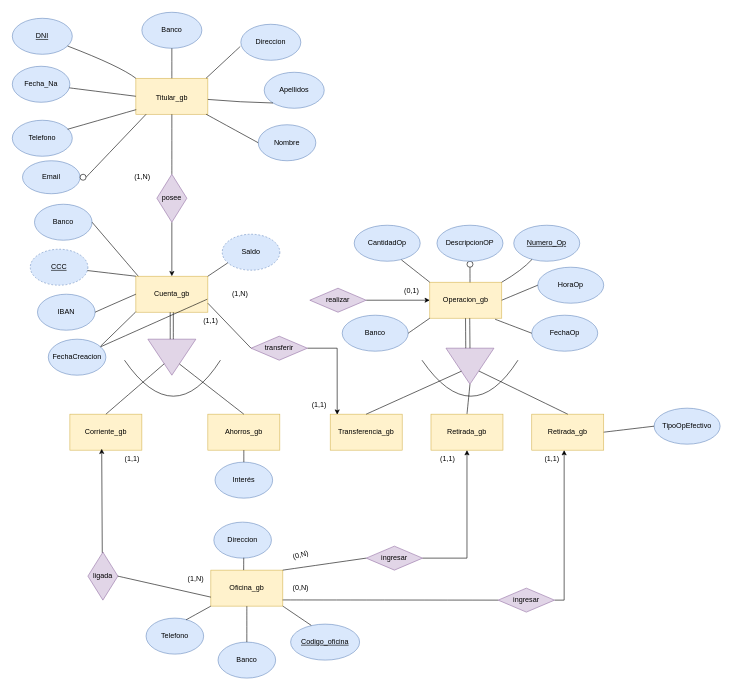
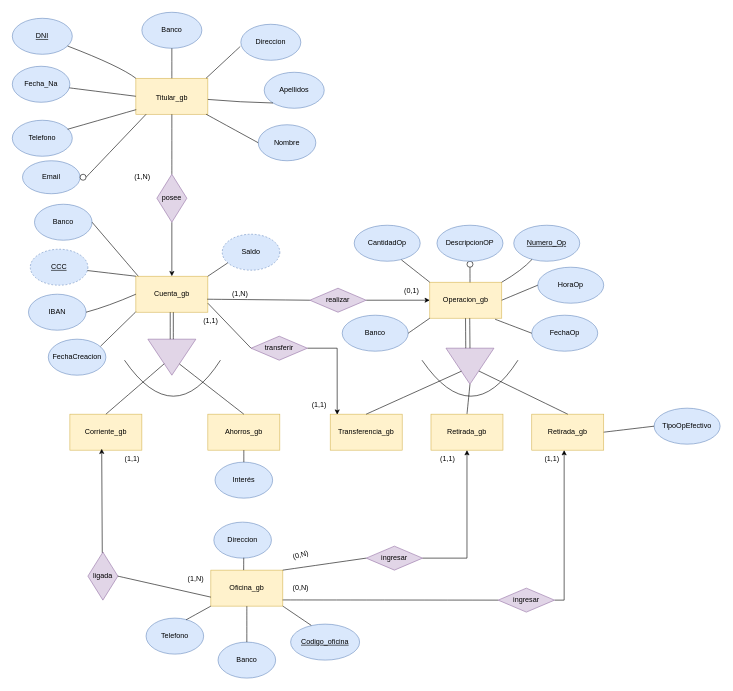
node "IBAN": moved (66, 312) -> (57, 312)
edge "Cuenta_gb" -- "FechaCreacion": now "Cuenta_gb" -- "realizar"
